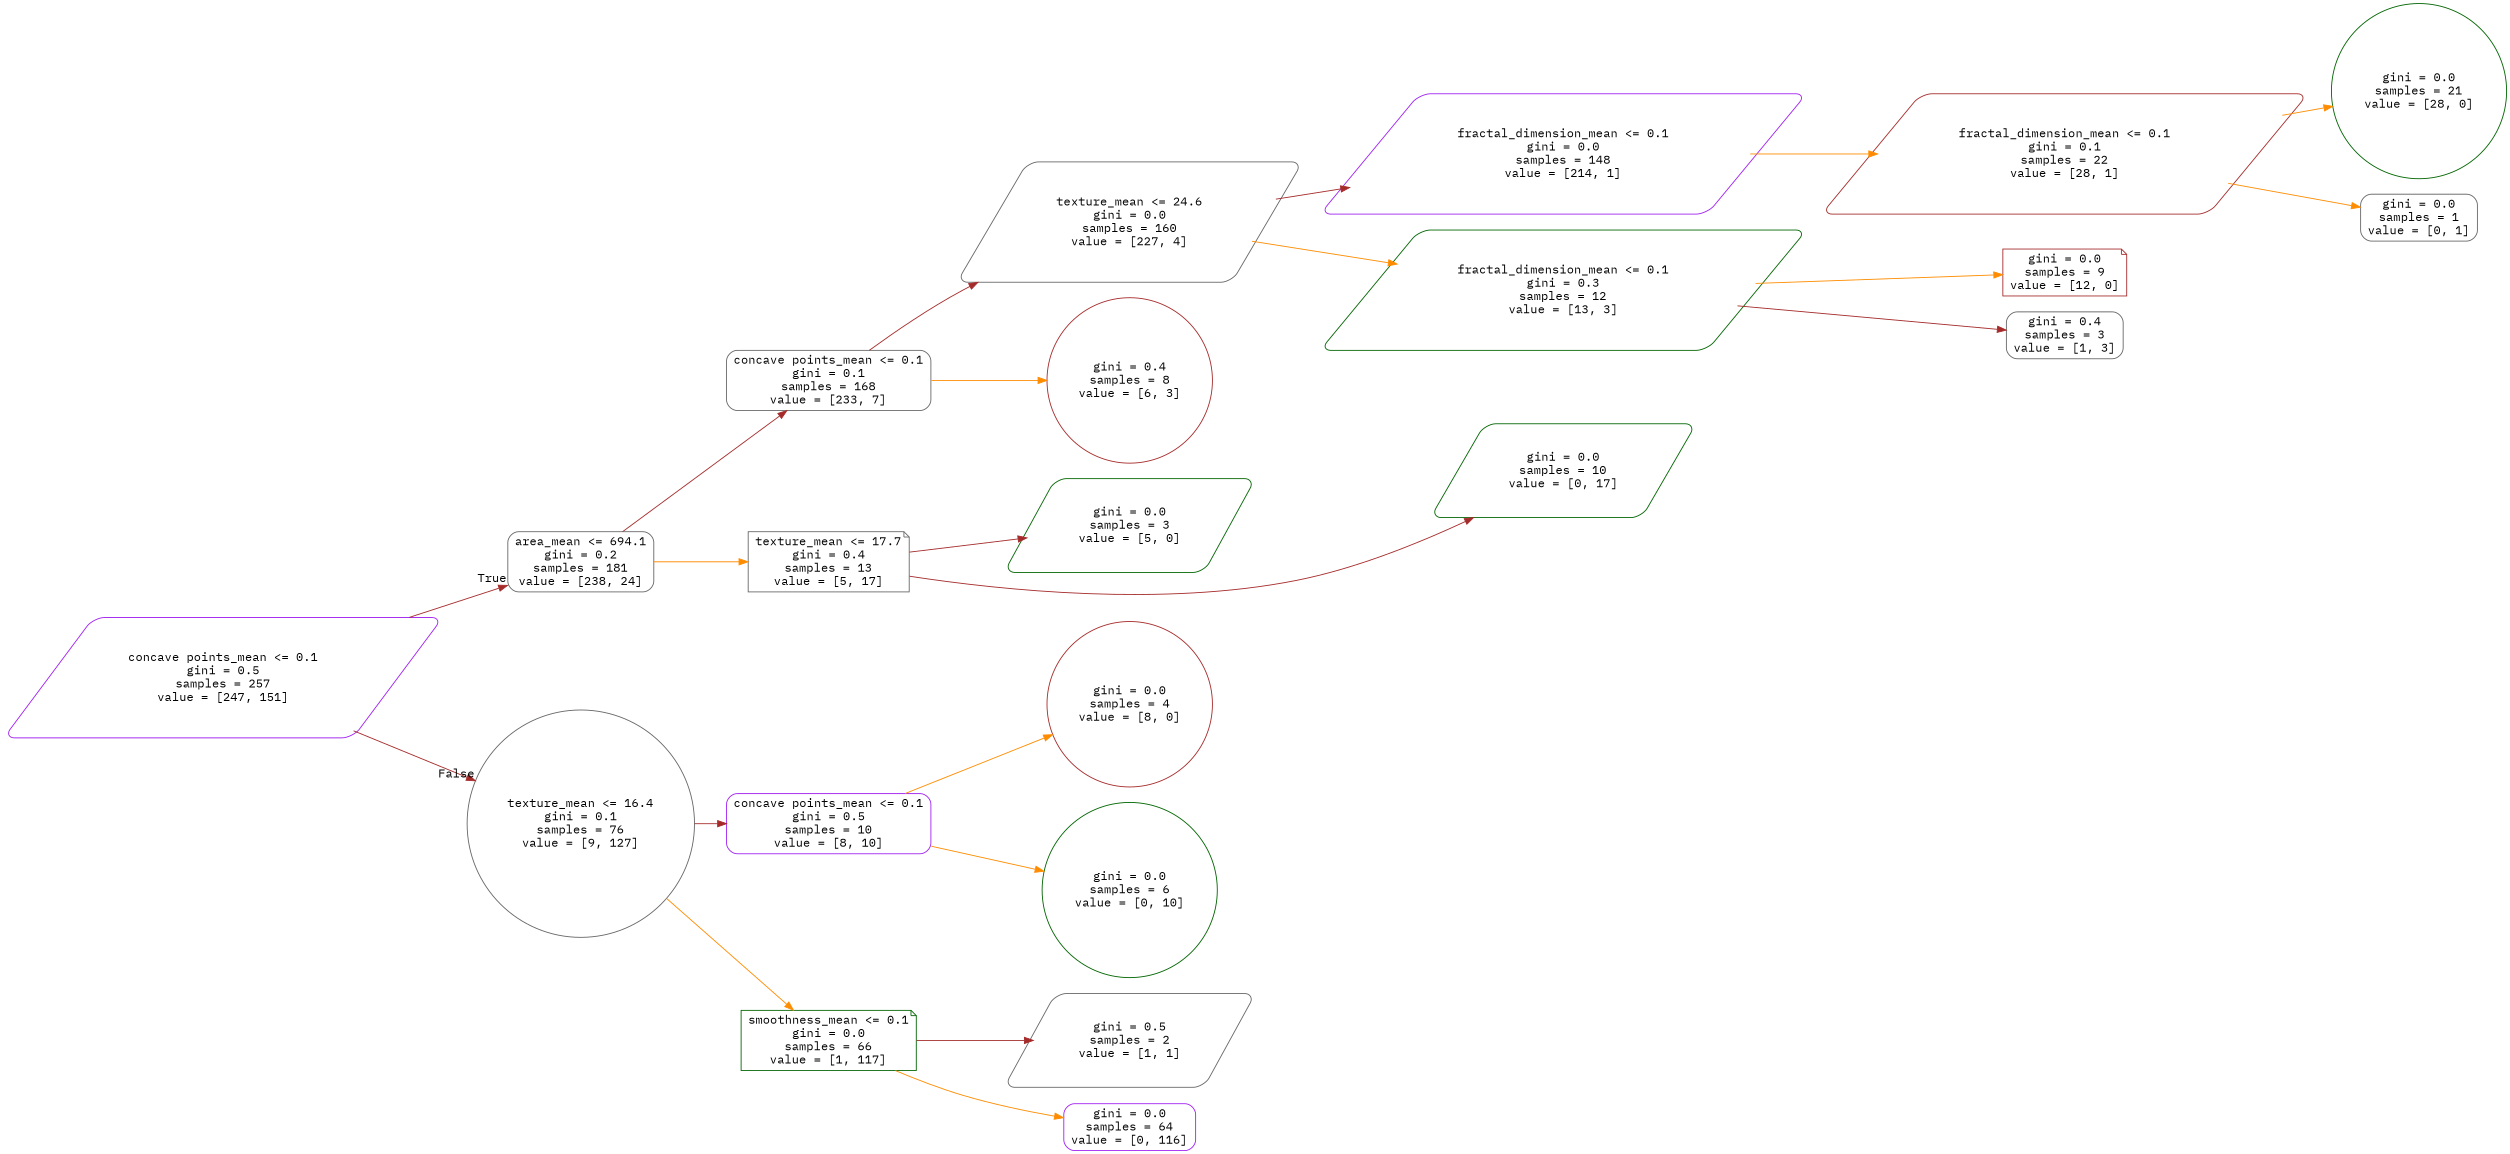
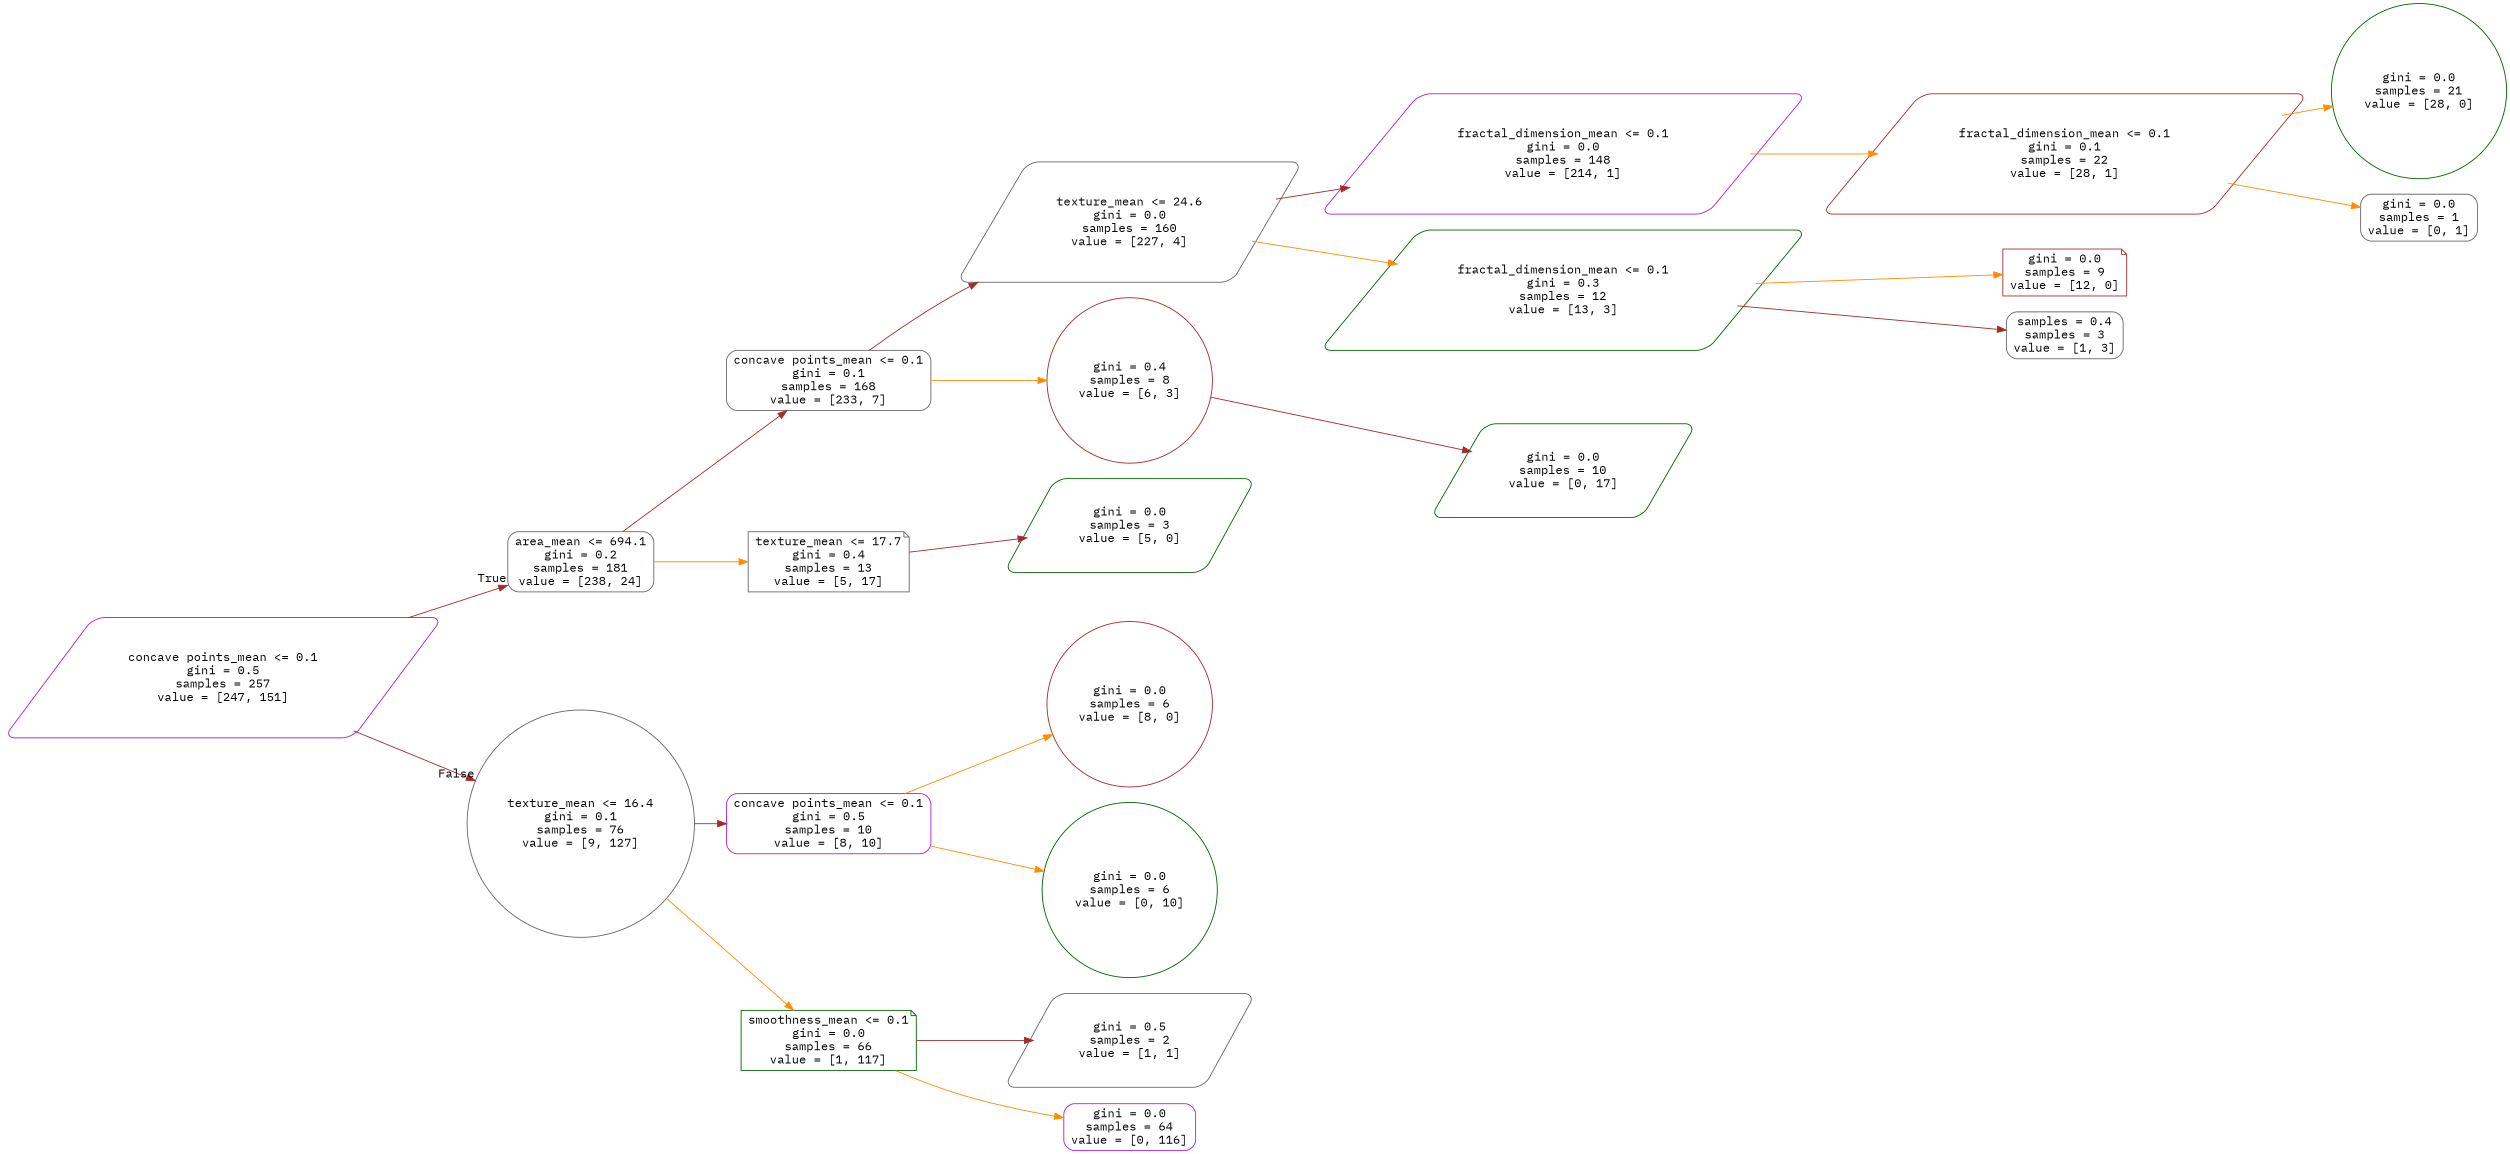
node "gini = 0.4 samples = 3 value = [1, 3]": label "gini = 0.4 samples = 3 value = [1, 3]" -> "samples = 0.4 samples = 3 value = [1, 3]"
edge "texture_mean <= 17.7 gini = 0.4 samples = 13 value = [5, 17]" -> "gini = 0.0 samples = 10 value = [0, 17]": now "gini = 0.4 samples = 8 value = [6, 3]" -> "gini = 0.0 samples = 10 value = [0, 17]"
node "gini = 0.0 samples = 4 value = [8, 0]": label "gini = 0.0 samples = 4 value = [8, 0]" -> "gini = 0.0 samples = 6 value = [8, 0]"
